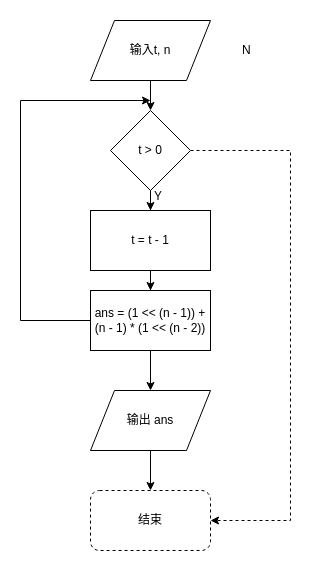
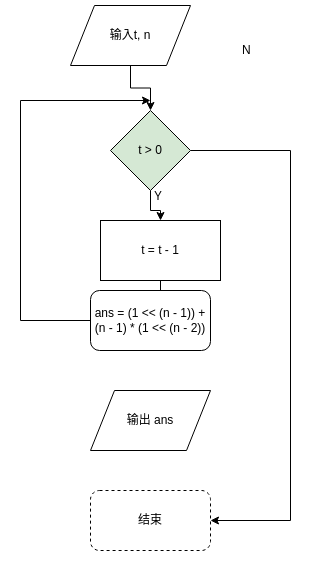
node "输入t, n": moved (151, 51) -> (131, 36)
node "t > 0": fillcolor #ffffff -> #d5e8d4
node "t = t - 1": moved (151, 241) -> (161, 251)
node "ans = (1 << (n - 1)) + (n - 1) * (1 << (n - 2))": shape rectangle -> rounded rectangle
edge "t > 0" -> "结束": style dashed -> solid
edge "ans = (1 << (n - 1)) + (n - 1) * (1 << (n - 2))" -> "输出 ans": removed
edge "输出 ans" -> "结束": removed
